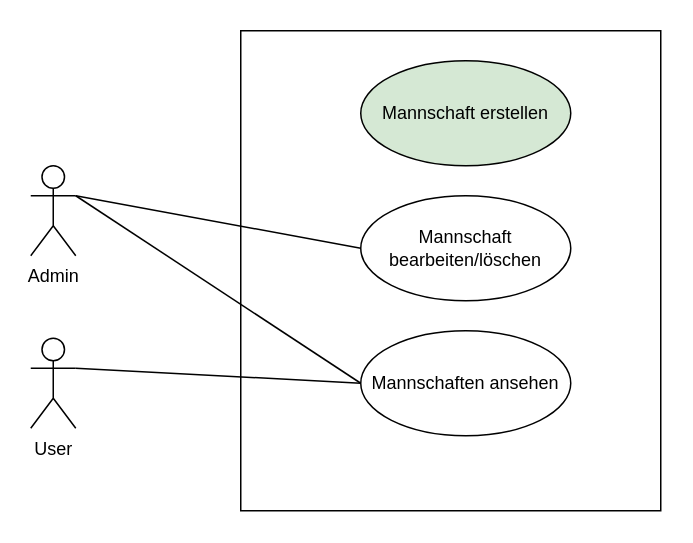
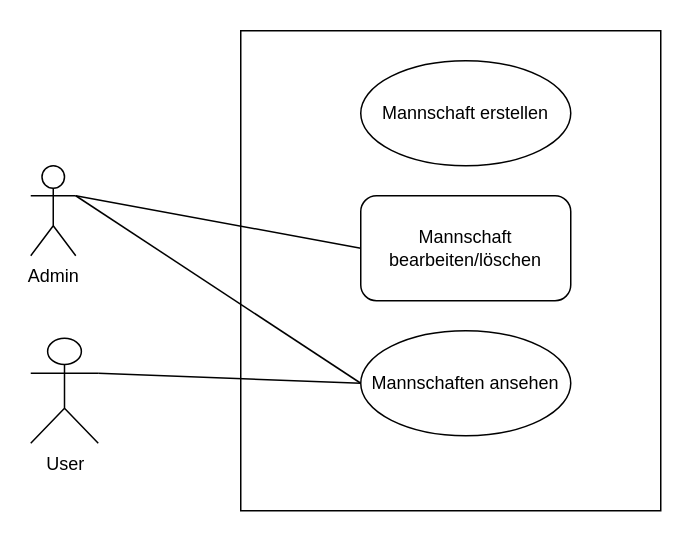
node "Mannschaft erstellen": fillcolor #d5e8d4 -> #ffffff
node "Mannschaft bearbeiten/löschen": shape ellipse -> rounded rectangle
node "User": size 45x90 -> 68x105
